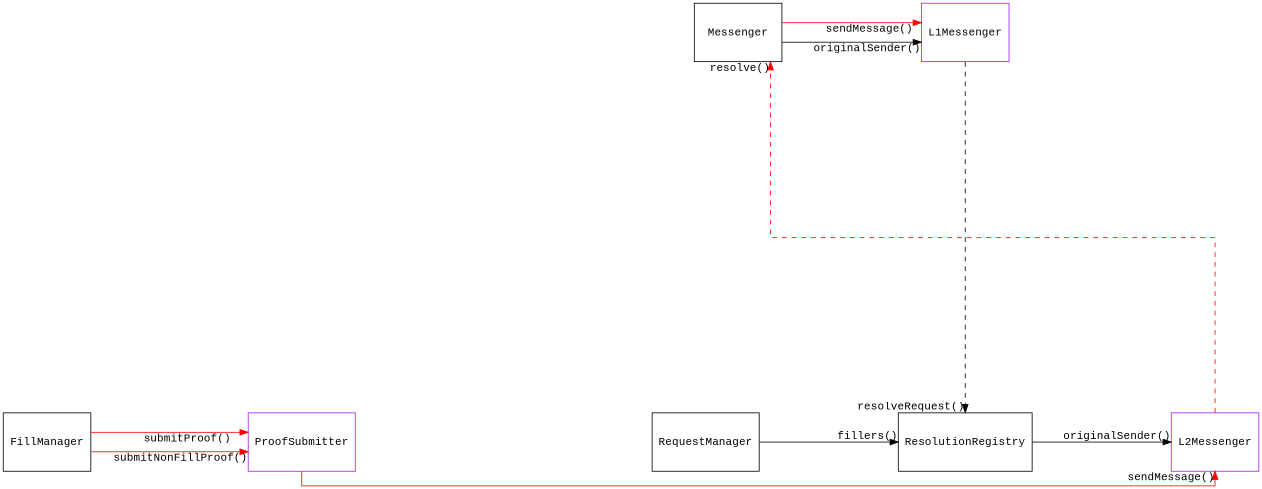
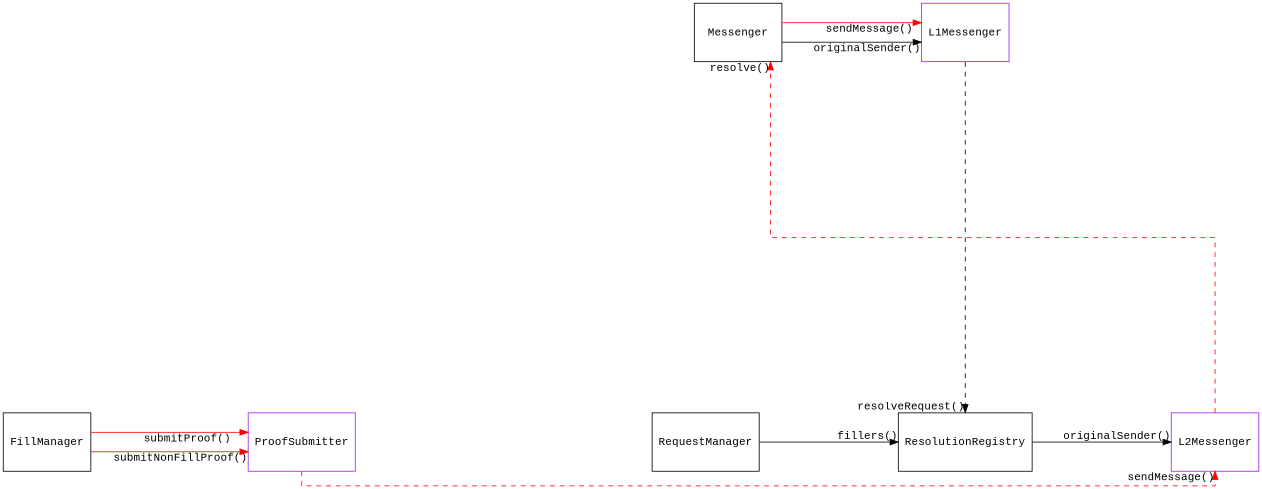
edge "ProofSubmitter" -> "L2Messenger": style solid -> dashed
